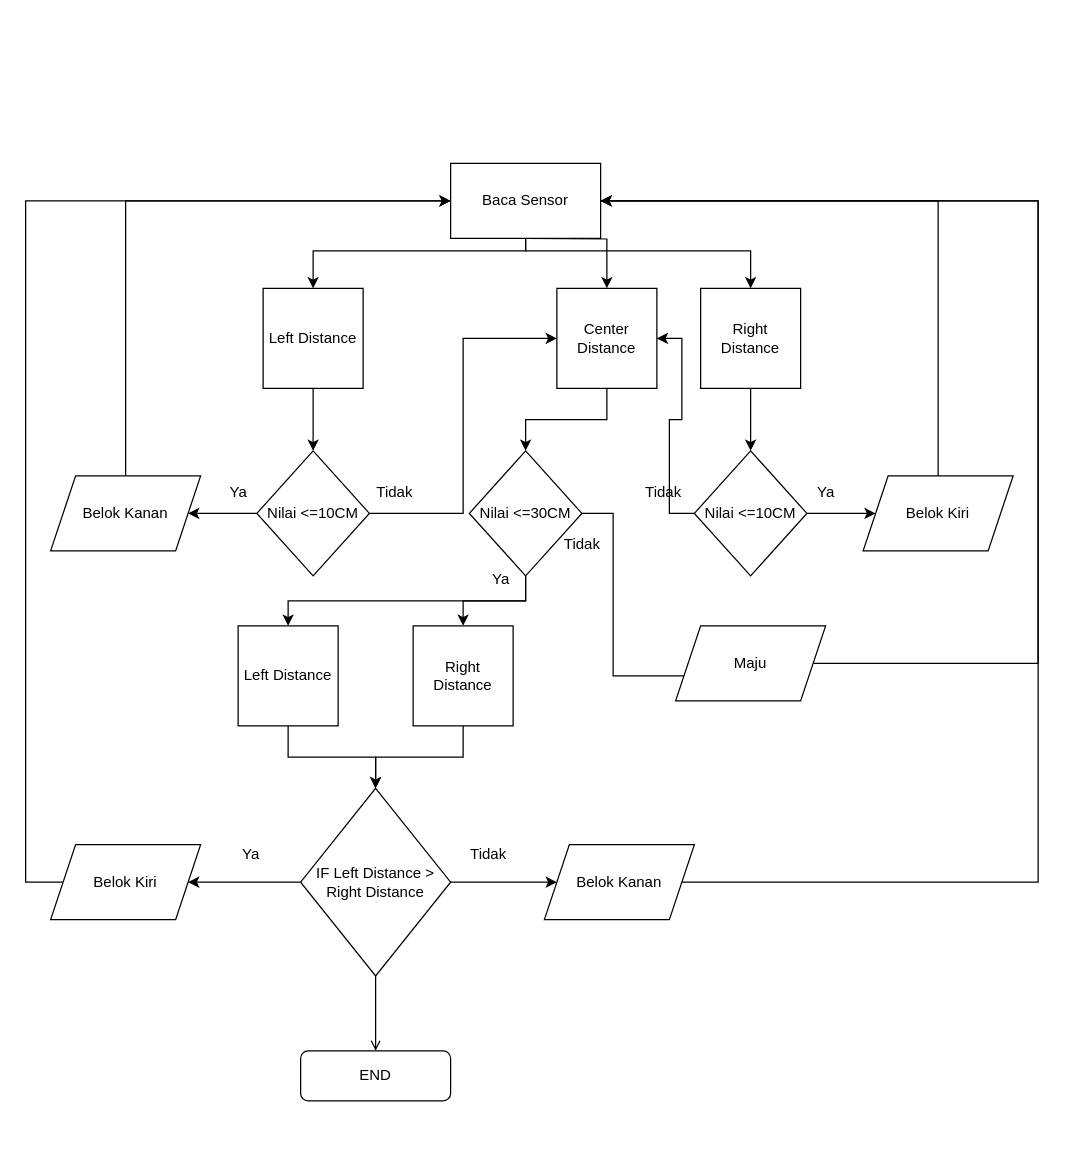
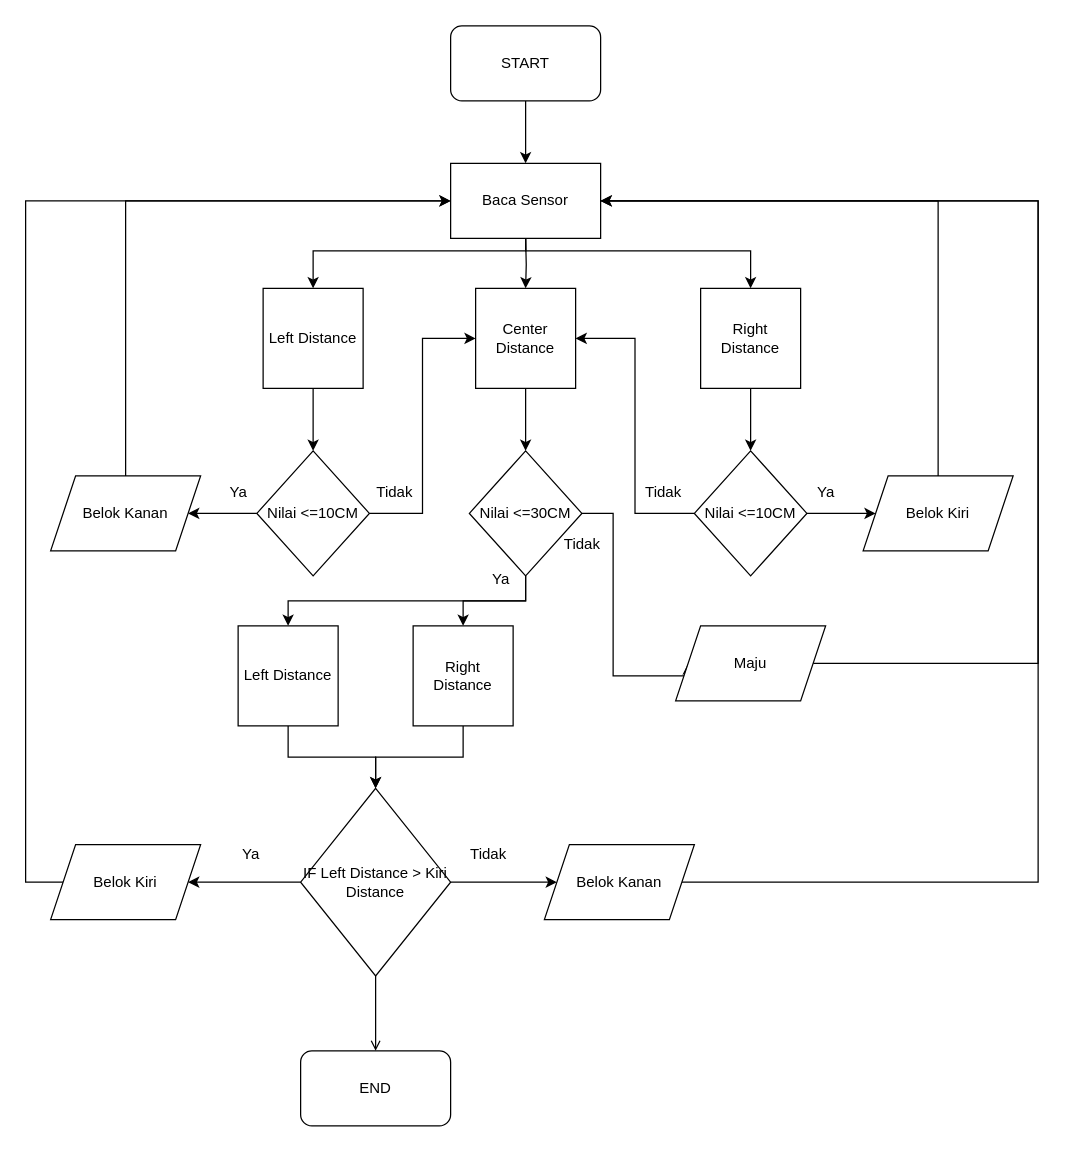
node "START": added
edge "START" -> "Baca Sensor": added
node "Center Distance": moved (607, 338) -> (526, 338)
edge "Nilai <=30CM" -- "Maju": arrowhead none -> classic
node "IF Left Distance > Right Distance": label "IF Left Distance > Right Distance" -> "IF Left Distance > Kiri Distance"
node "END": size 150x50 -> 150x75
